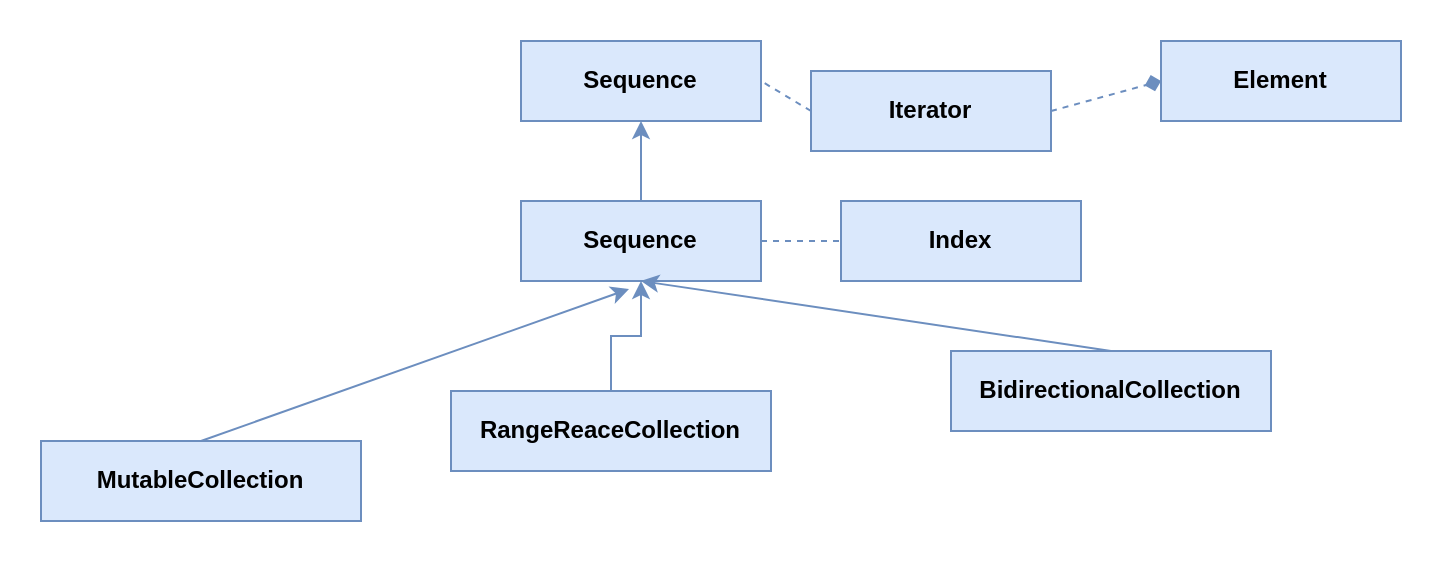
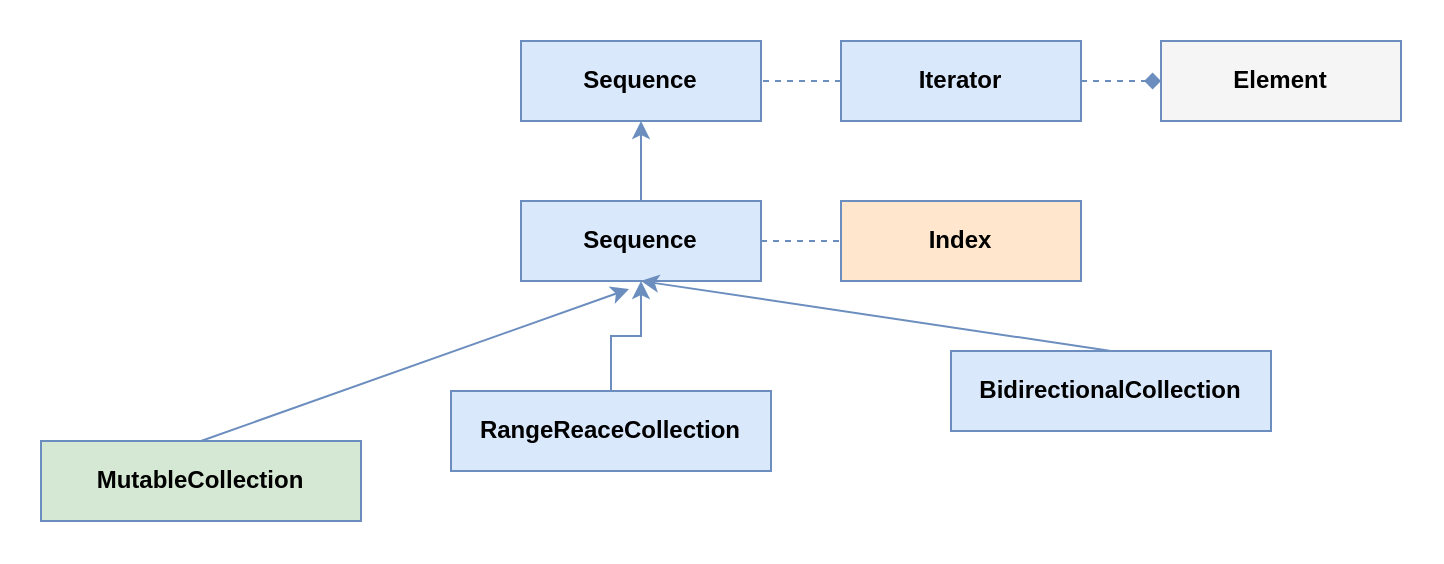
node "Element": fillcolor #dae8fc -> #f5f5f5
node "Iterator": moved (931, 111) -> (961, 81)
node "Index": fillcolor #dae8fc -> #ffe6cc
node "MutableCollection": fillcolor #dae8fc -> #d5e8d4
